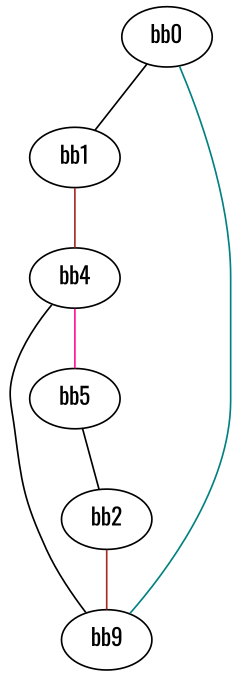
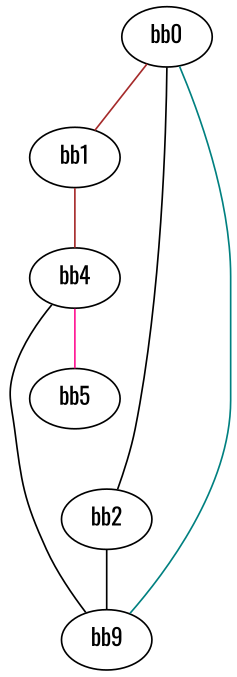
edge "bb0" -- "bb1": color black -> brown
edge "bb5" -- "bb2": now "bb0" -- "bb2"
edge "bb2" -- "bb9": color brown -> black
